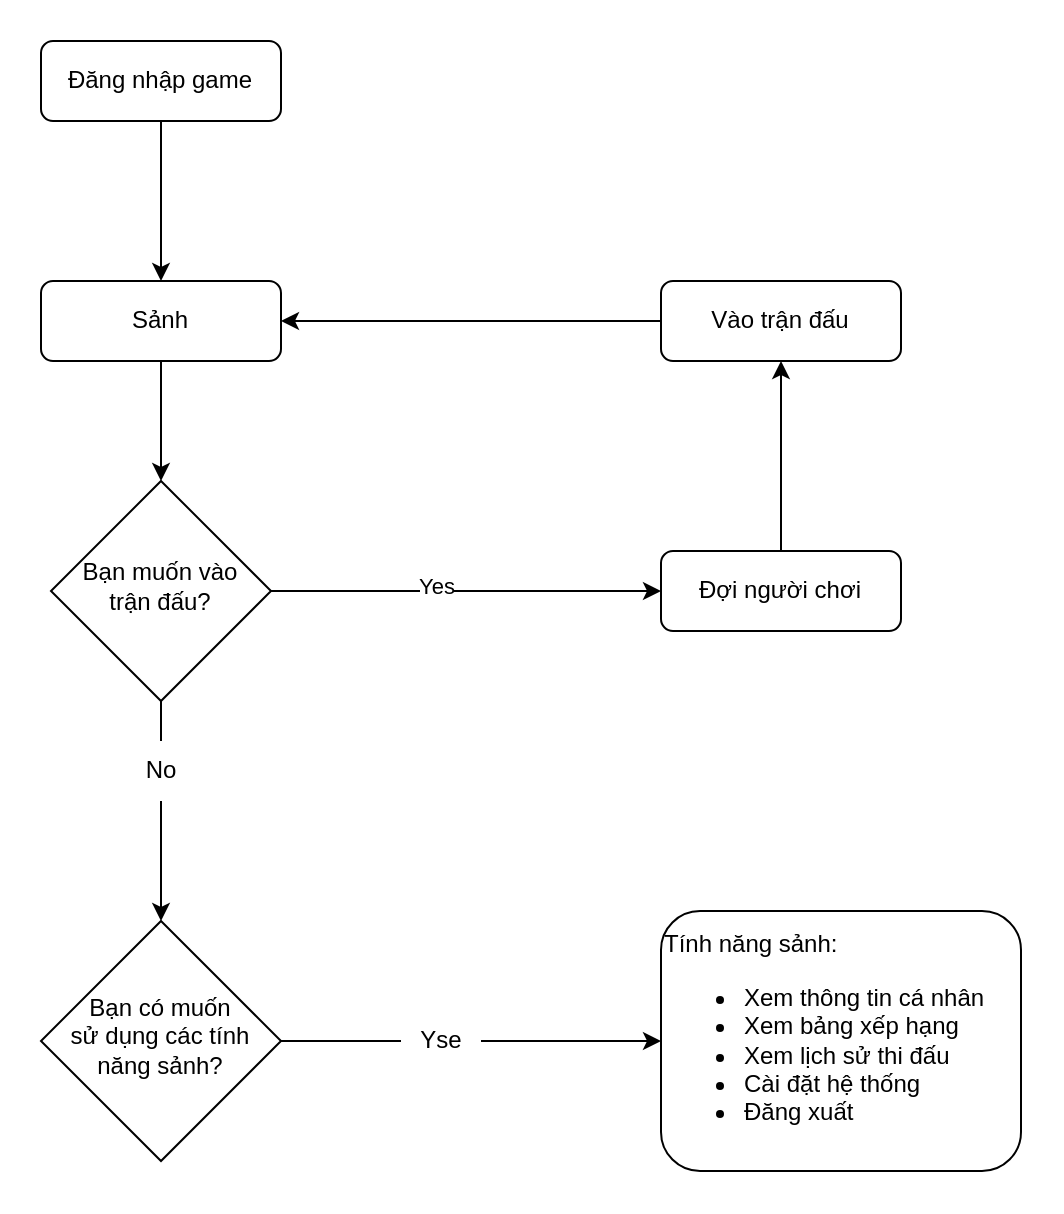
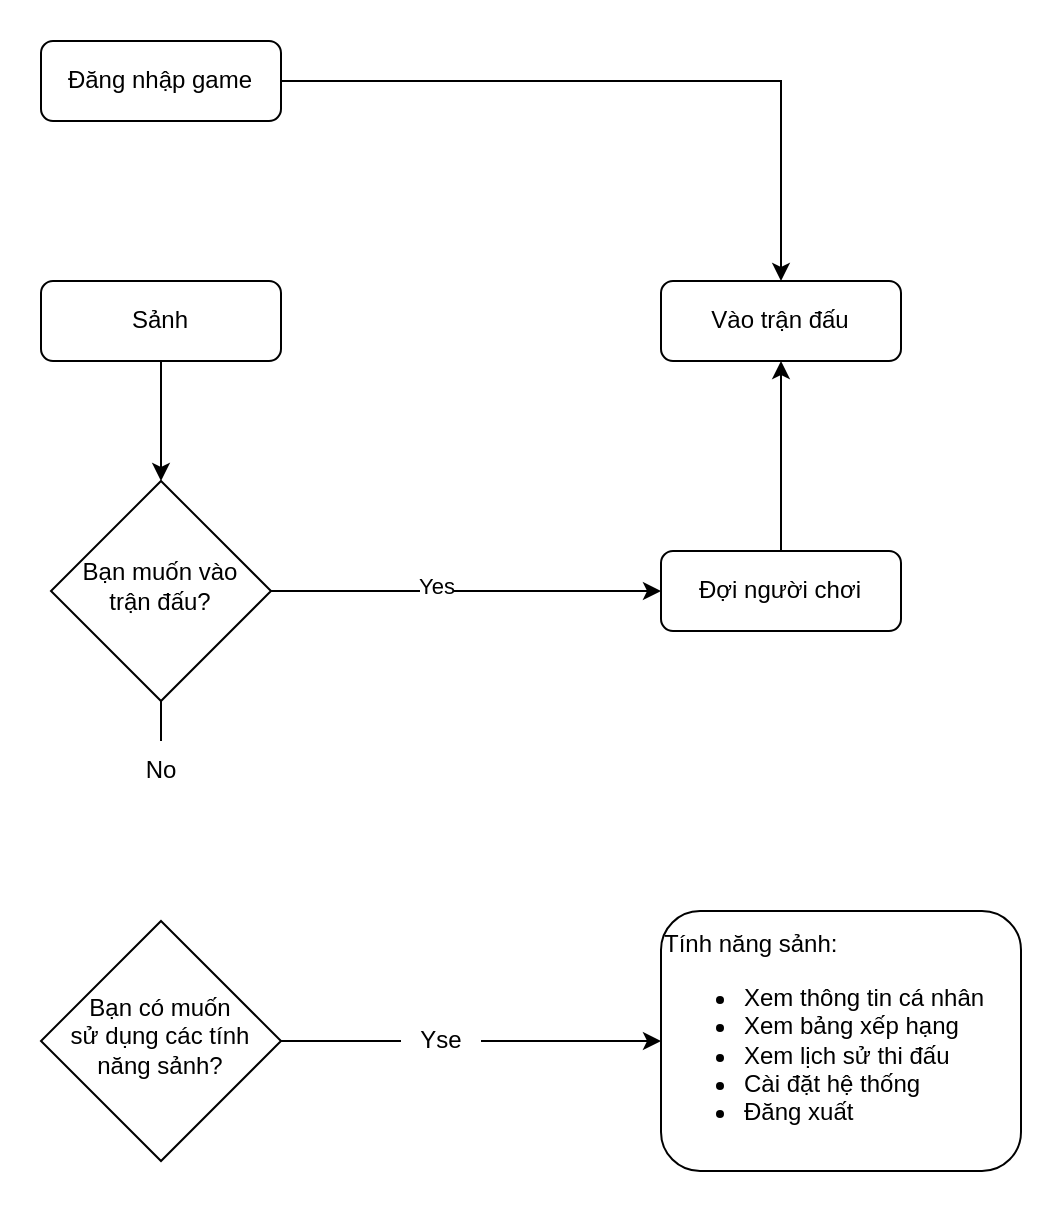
edge "Đăng nhập game" -> "Sảnh": now "Đăng nhập game" -> "Vào trận đấu"
edge "Vào trận đấu" -> "Sảnh": removed
edge "No" -> "Bạn có muốn sử dụng các tính năng sảnh?": removed
